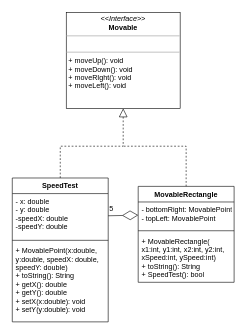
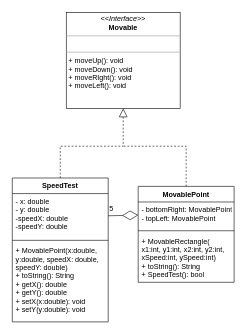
node "MovableRectangle": label "MovableRectangle" -> "MovablePoint"
